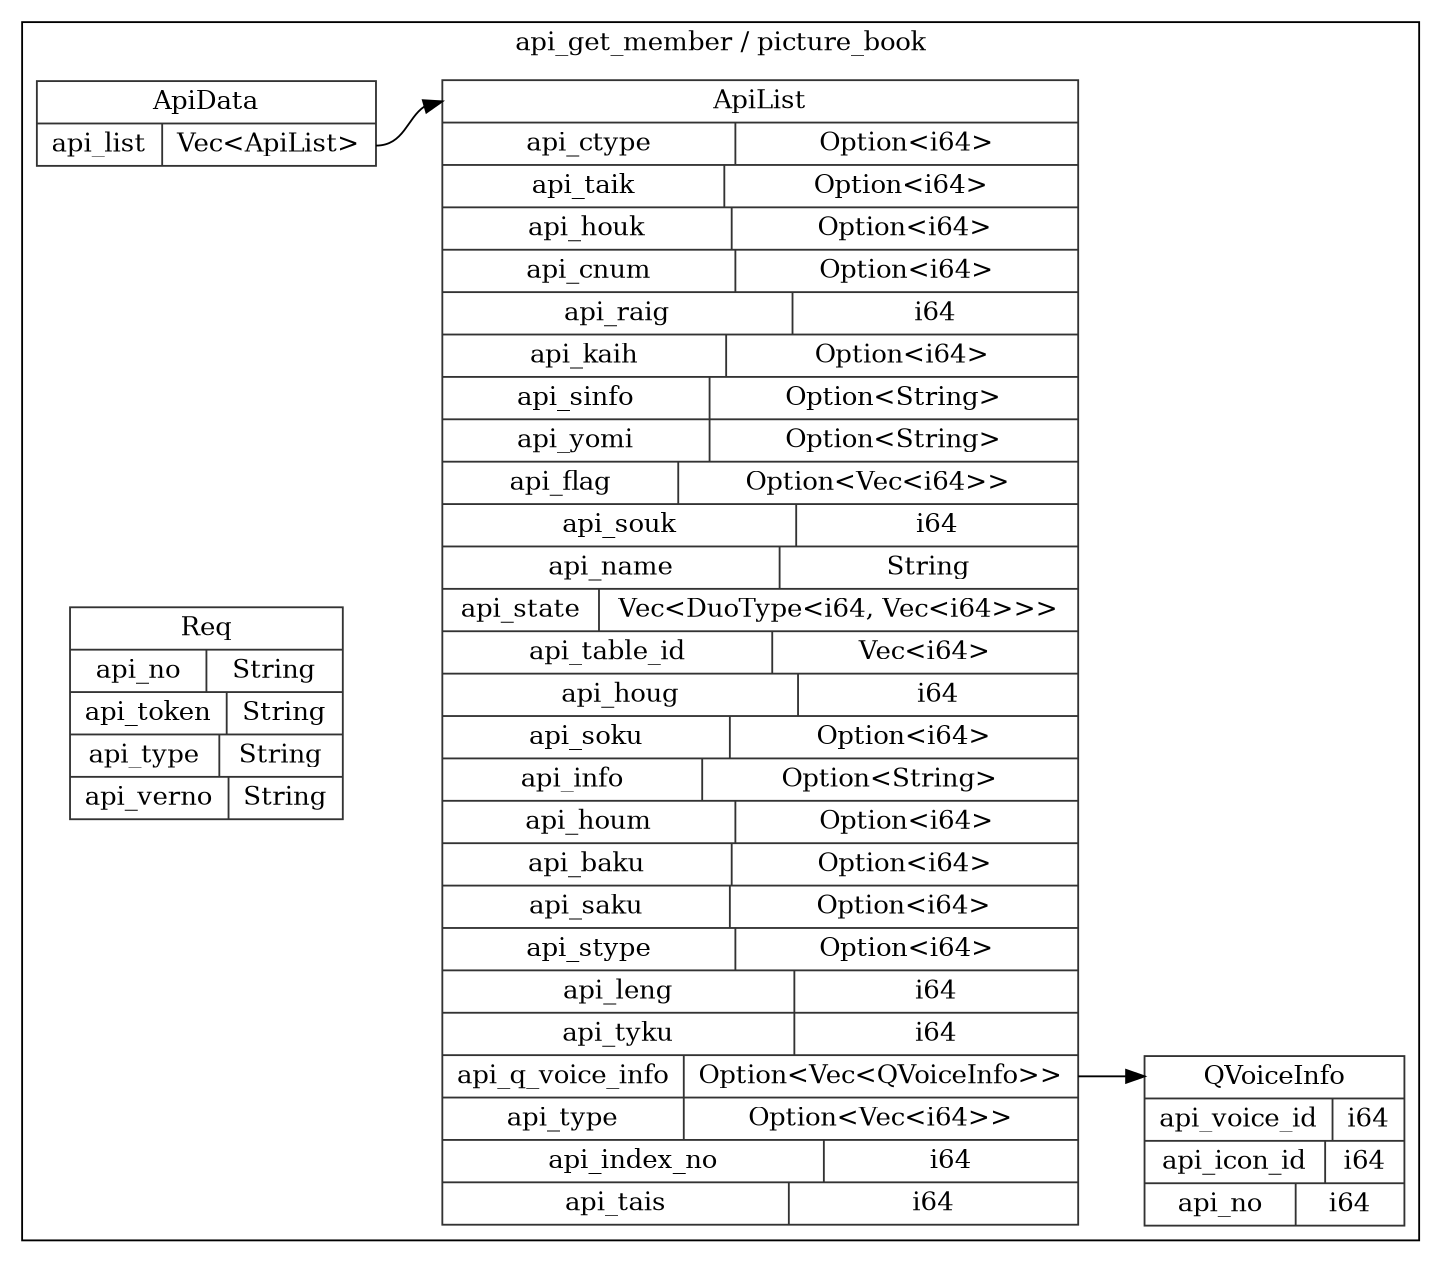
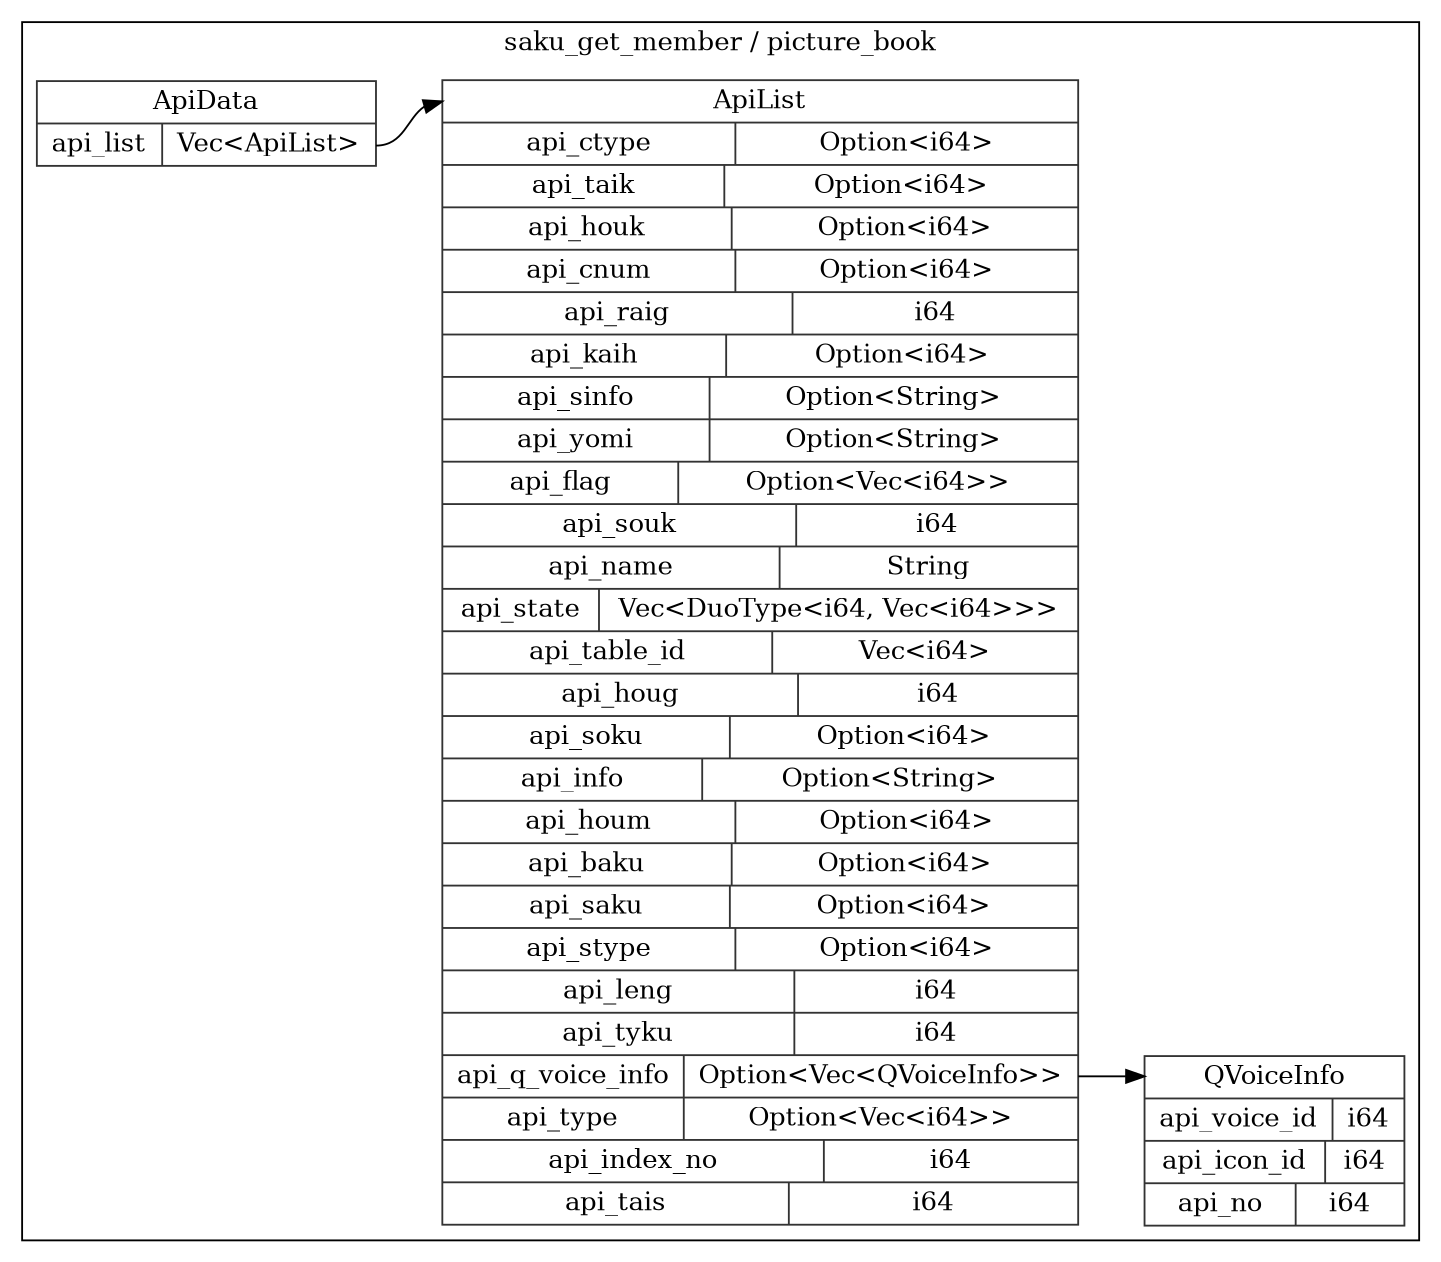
cluster "api_get_member / picture_book": label "api_get_member / picture_book" -> "saku_get_member / picture_book"
node "Req": removed
